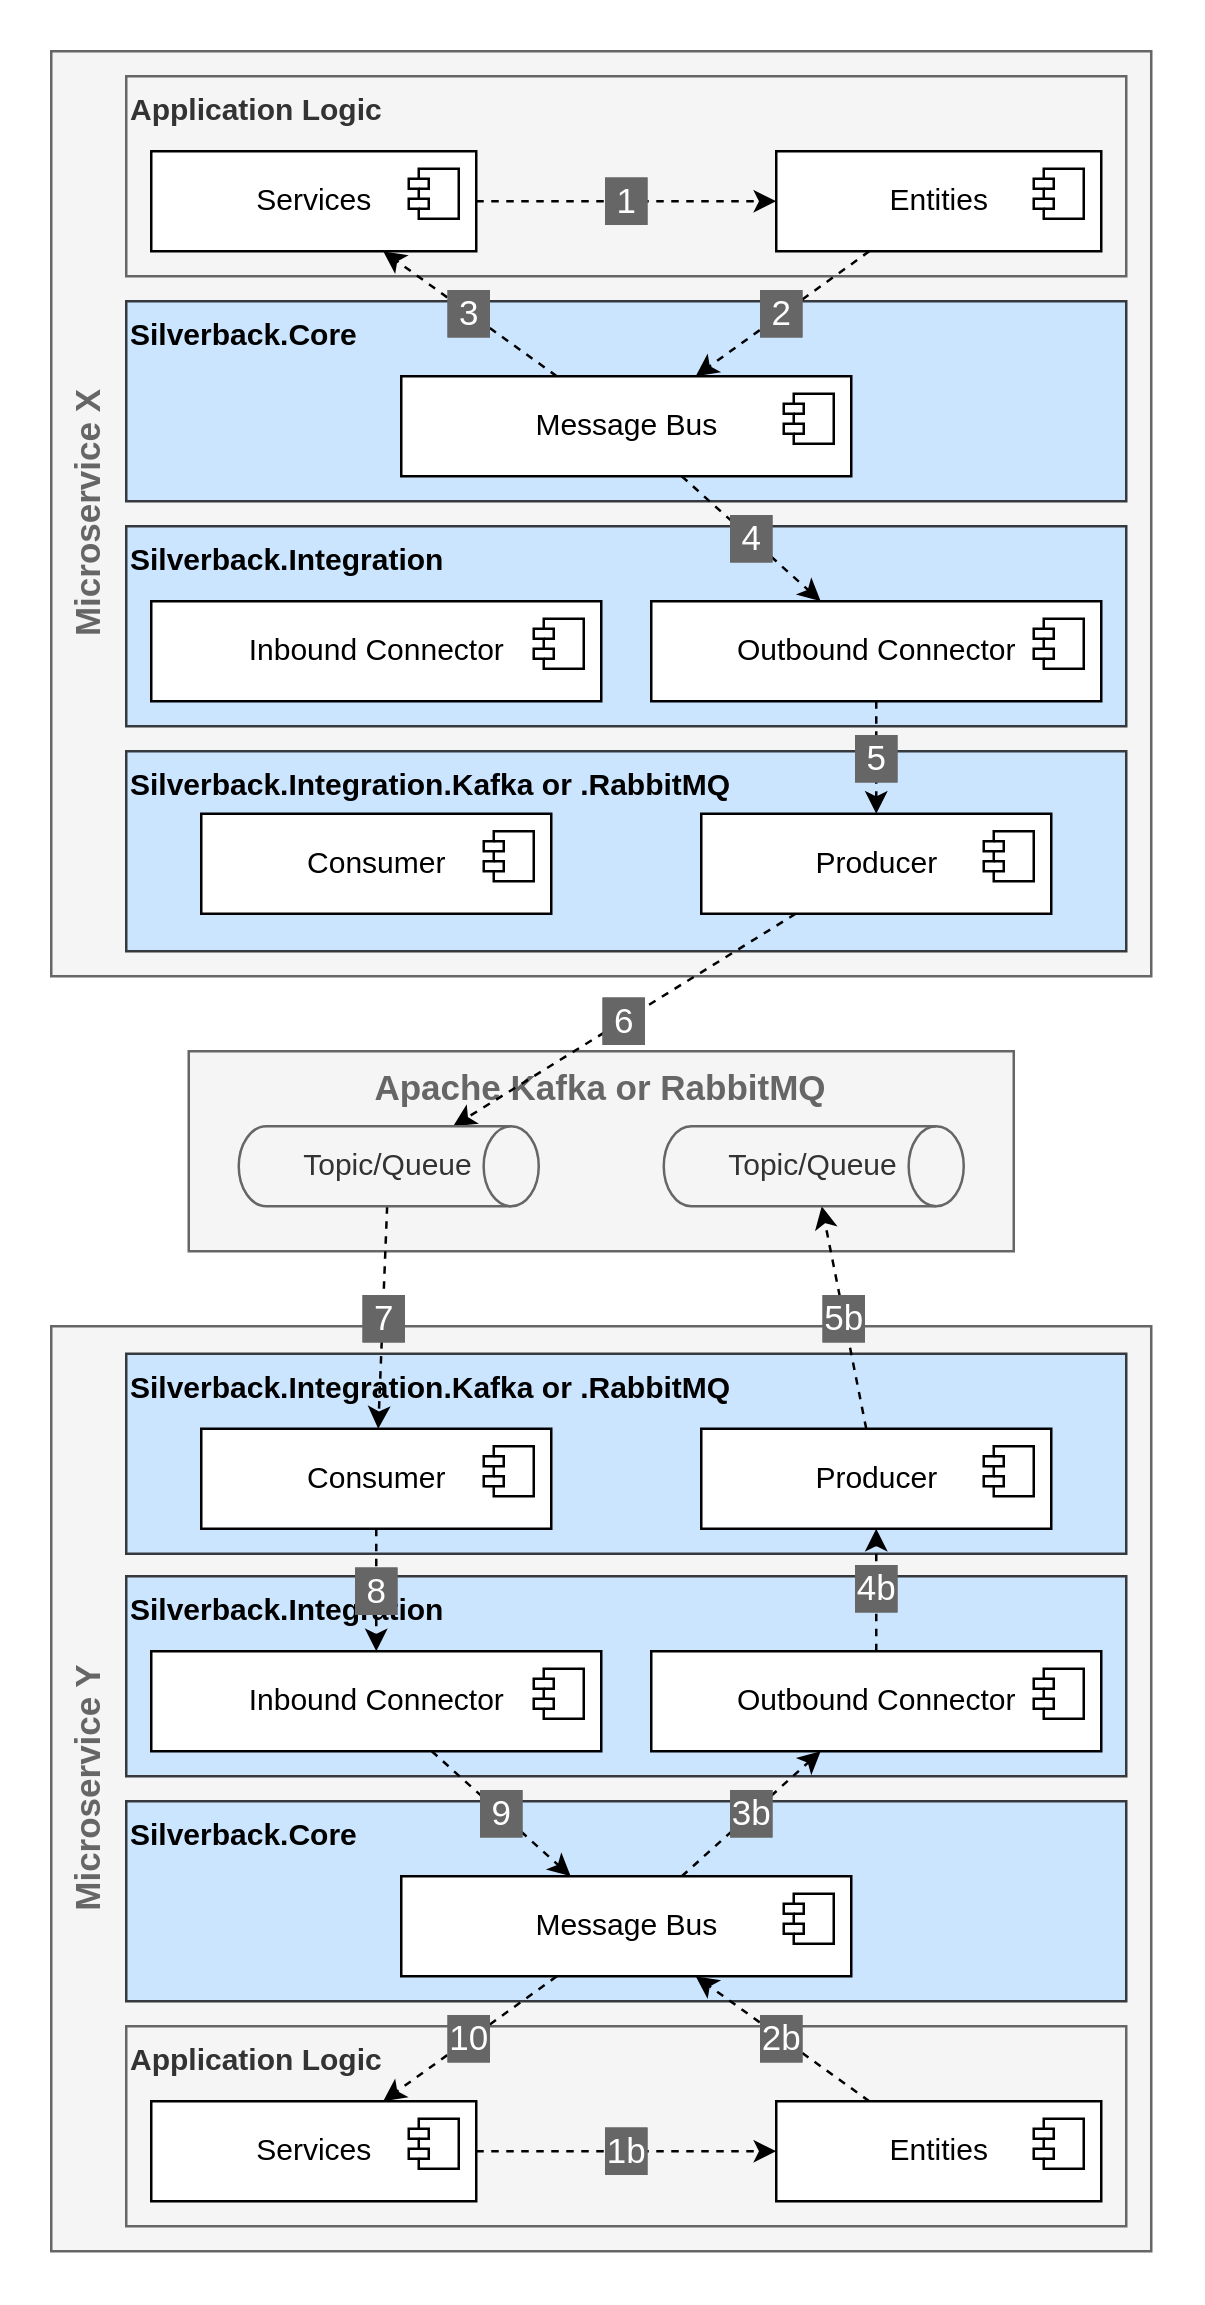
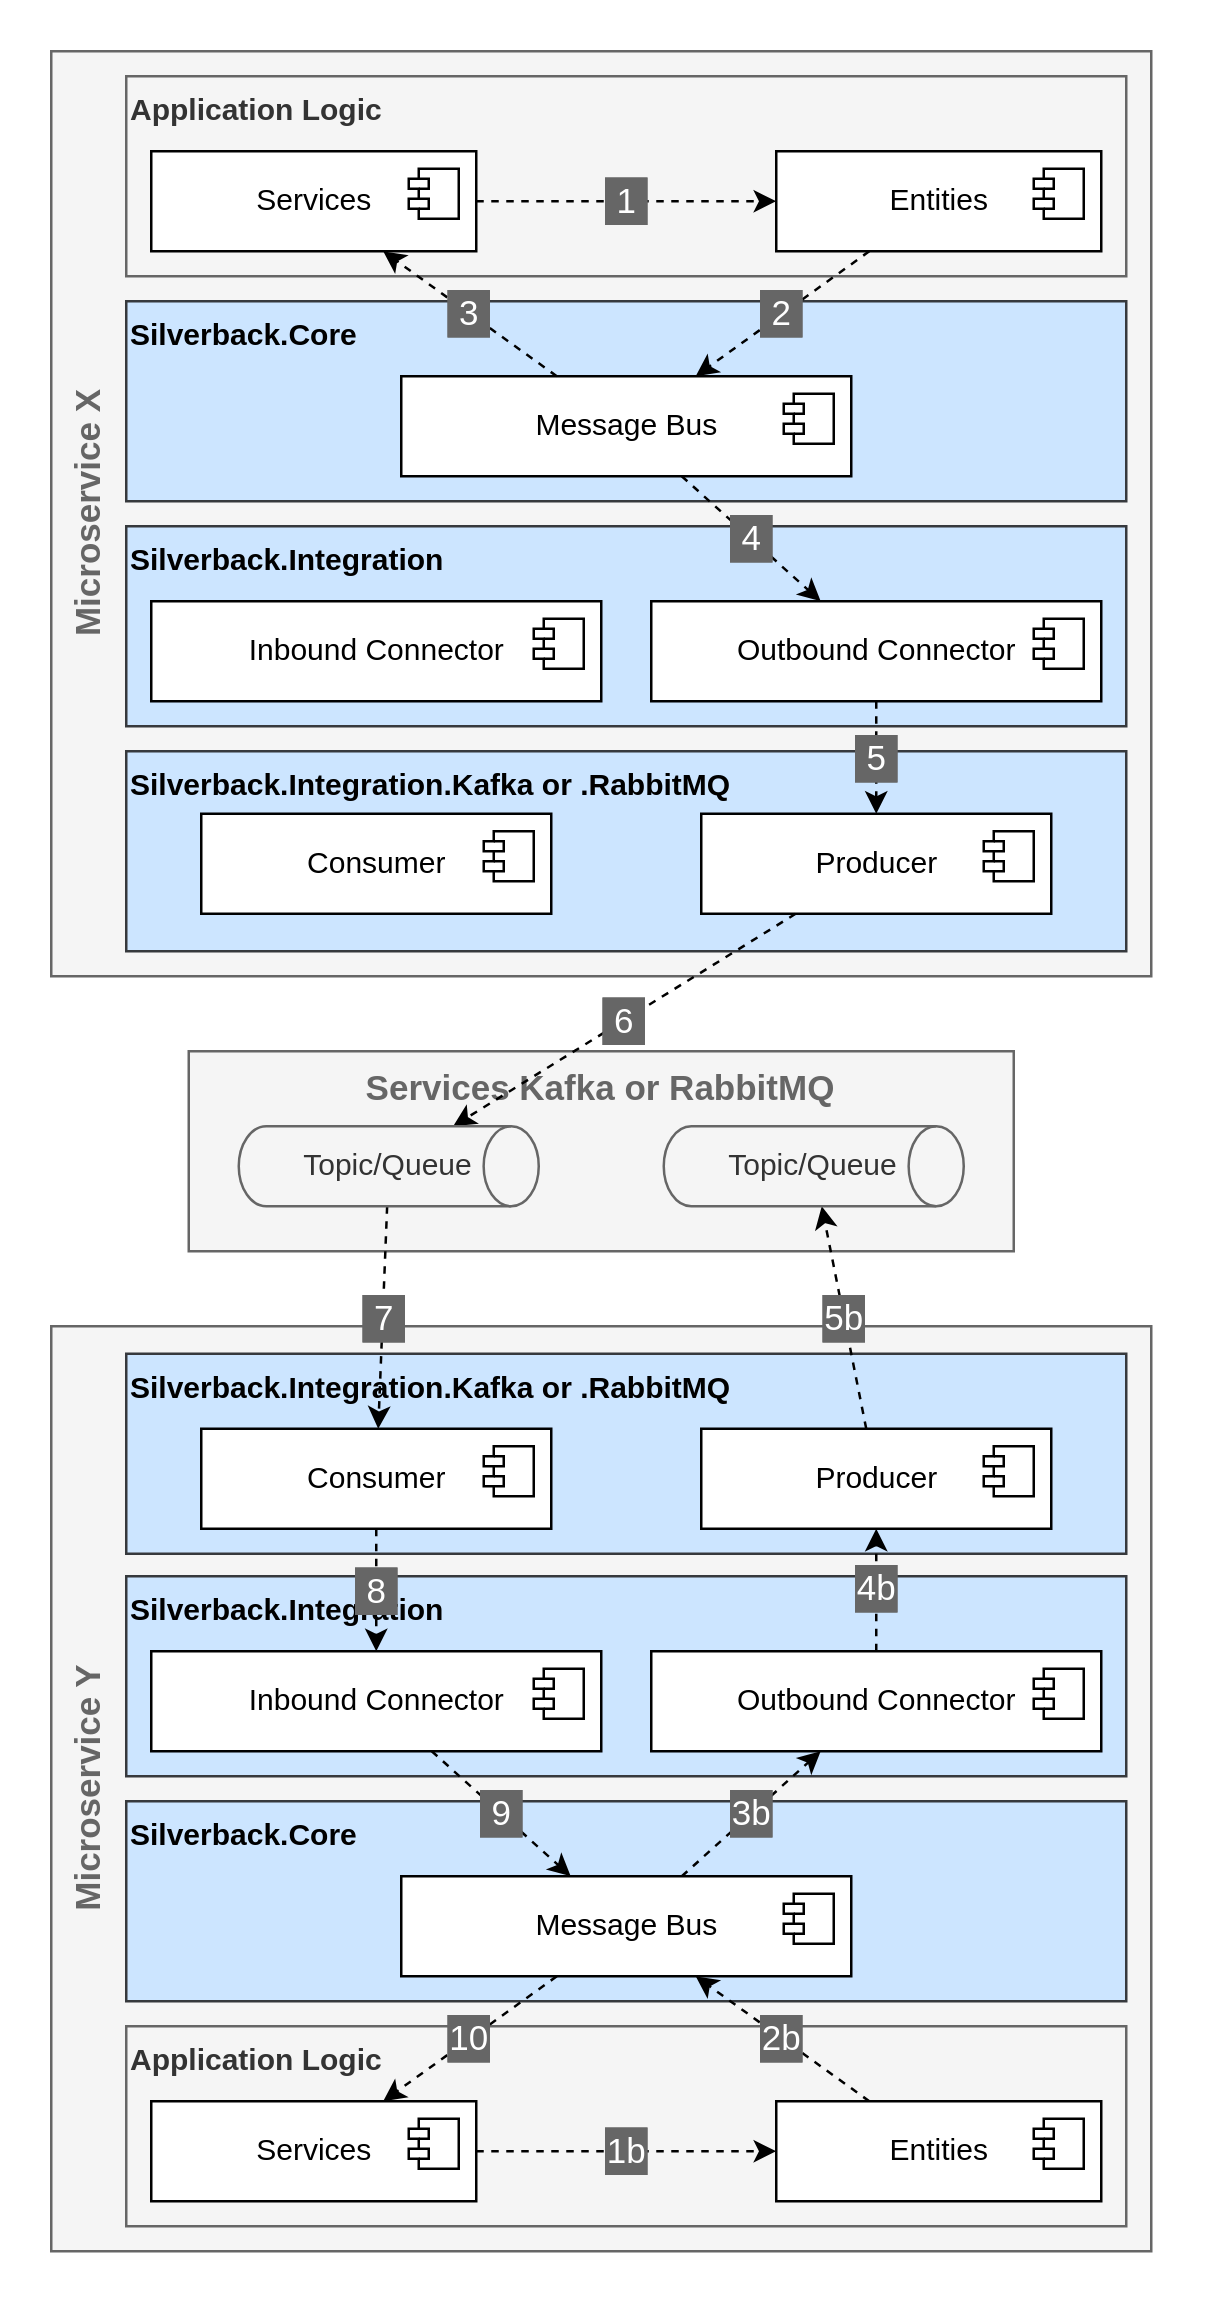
node "Apache Kafka or RabbitMQ": label "Apache Kafka or RabbitMQ" -> "Services Kafka or RabbitMQ"
